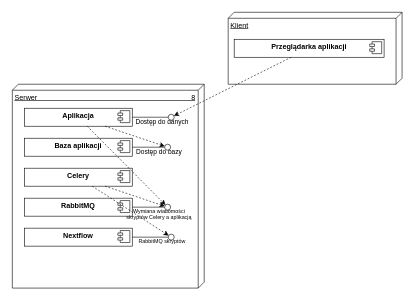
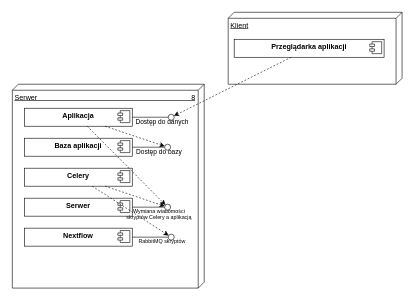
node "RabbitMQ": label "RabbitMQ" -> "Serwer"
